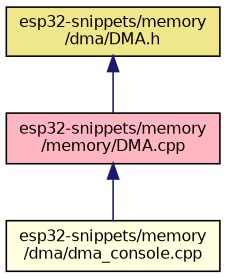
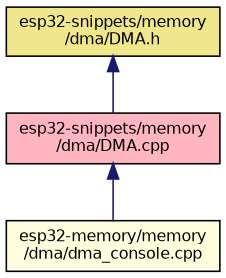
node "esp32-snippets/memory /memory/DMA.cpp": label "esp32-snippets/memory /memory/DMA.cpp" -> "esp32-snippets/memory /dma/DMA.cpp"
node "esp32-snippets/memory /dma/dma_console.cpp": label "esp32-snippets/memory /dma/dma_console.cpp" -> "esp32-memory/memory /dma/dma_console.cpp"
